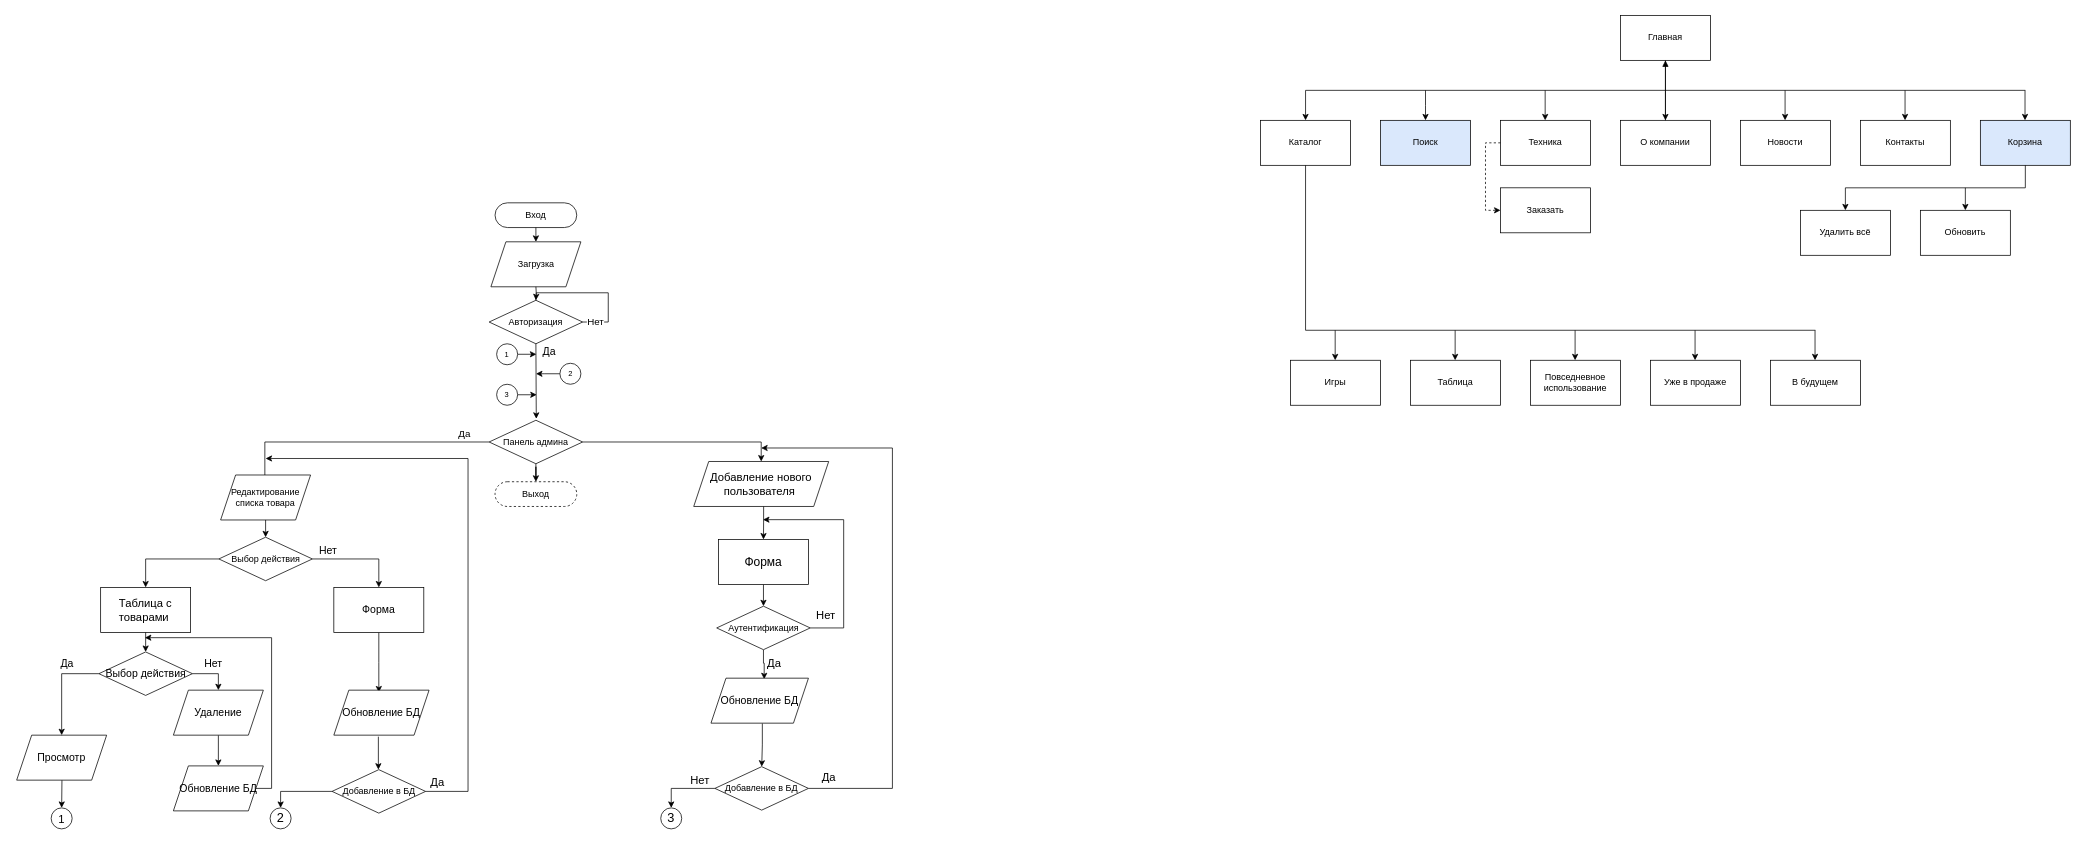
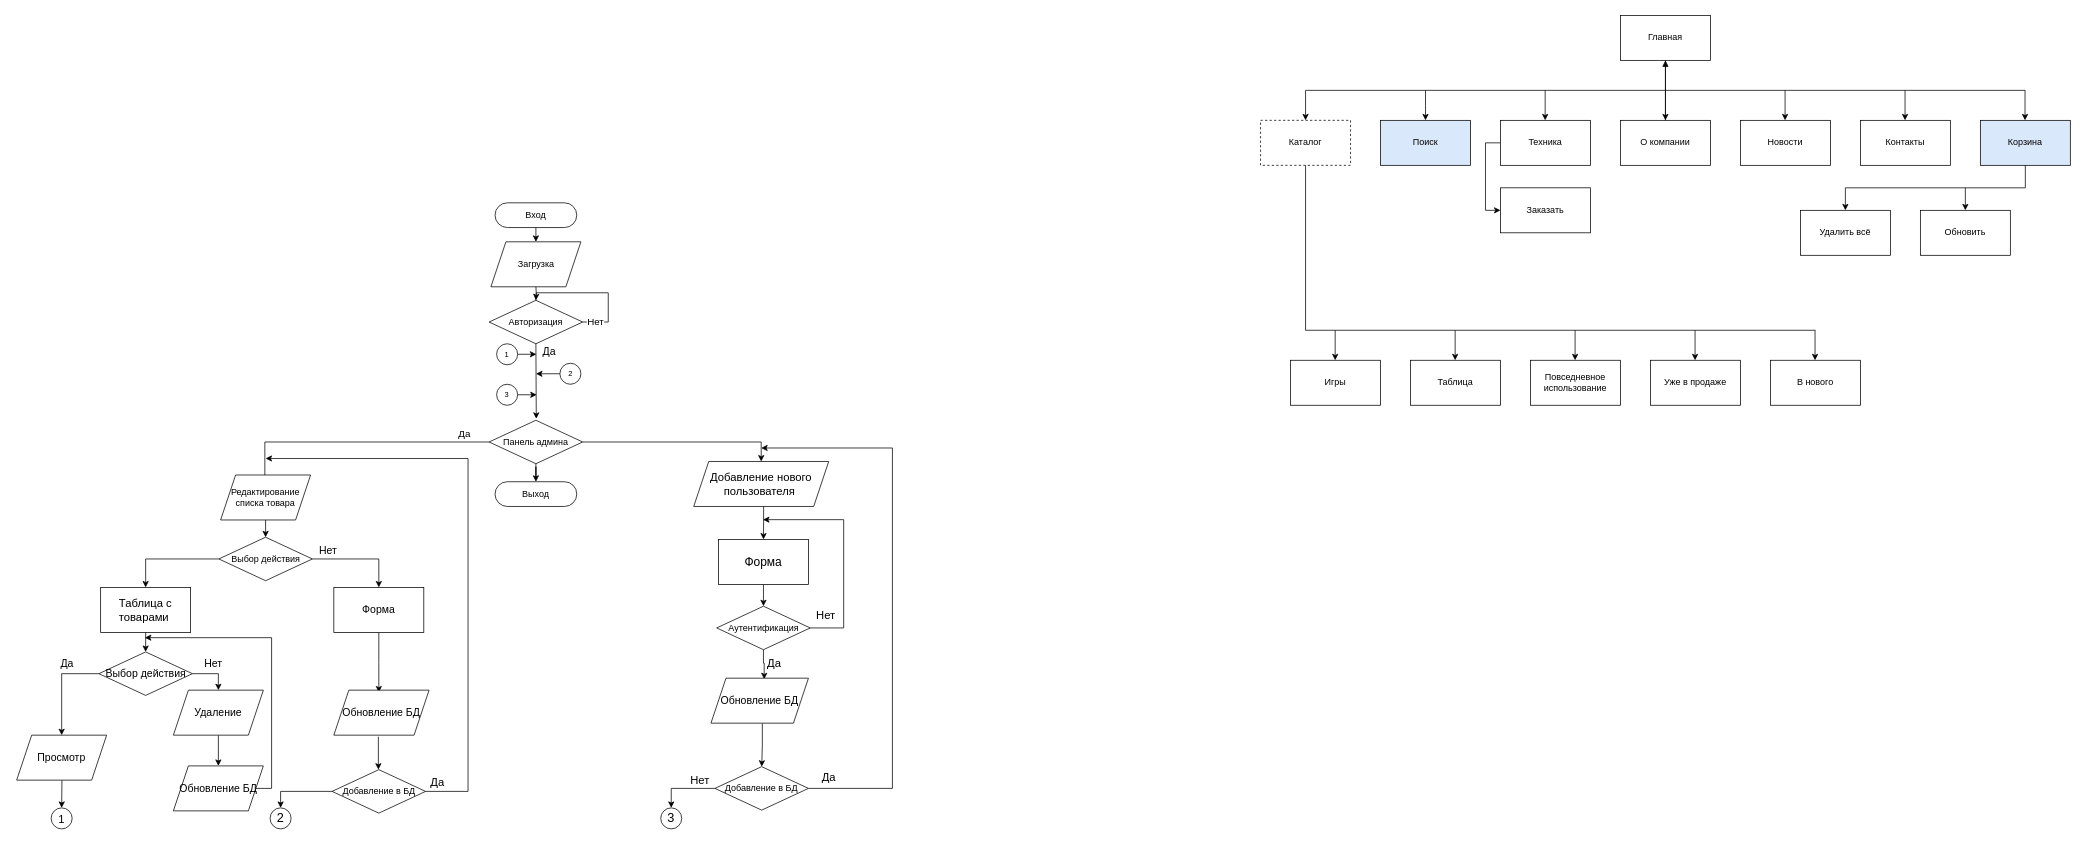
node "Каталог": style solid -> dashed
edge "Техника" -> "Заказать": style dashed -> solid
node "В будущем": label "В будущем" -> "В нового"
node "Выход": style dashed -> solid
